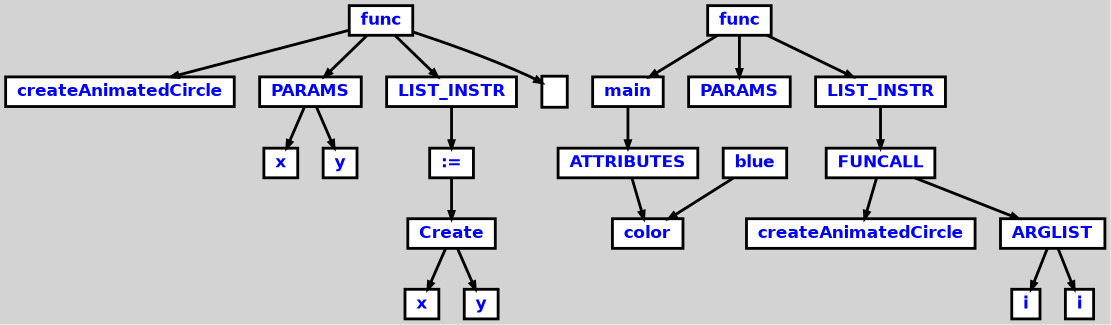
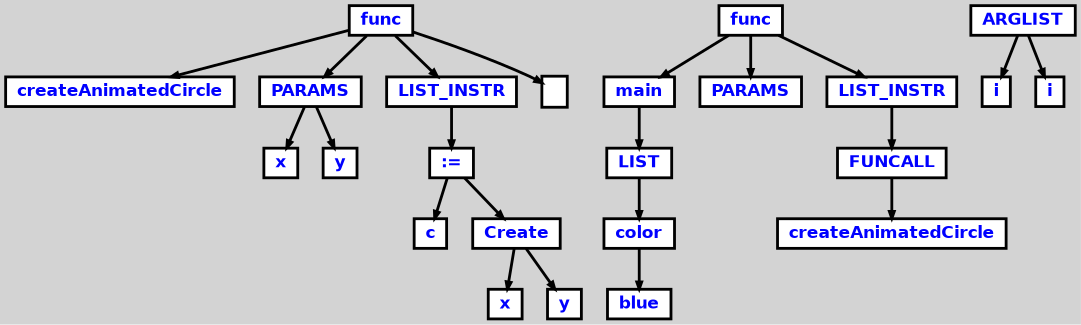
node "ATTRIBUTES": label "ATTRIBUTES" -> "LIST"
edge "blue" -> "color": reversed
edge "FUNCALL" -> "ARGLIST": removed
node "c": added
